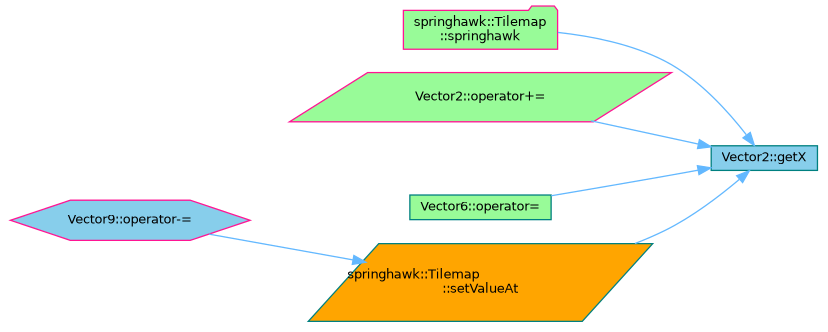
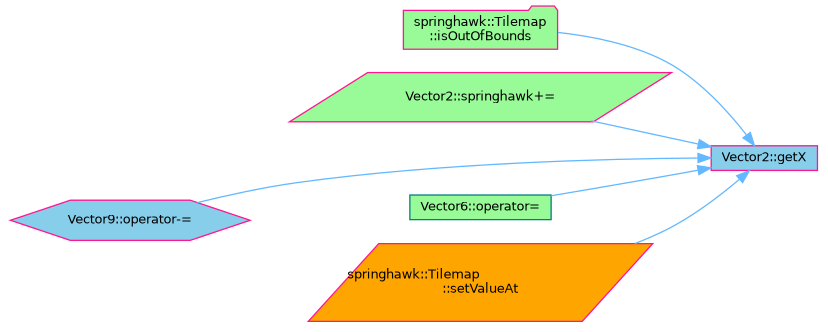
node "springhawk::Tilemap ::springhawk": label "springhawk::Tilemap ::springhawk" -> "springhawk::Tilemap ::isOutOfBounds"
node "Vector2::operator+=": label "Vector2::operator+=" -> "Vector2::springhawk+="
node "Vector2::getX": color teal -> deeppink
edge "Vector9::operator-=" -> "springhawk::Tilemap ::setValueAt": now "Vector9::operator-=" -> "Vector2::getX"
node "springhawk::Tilemap ::setValueAt": color teal -> deeppink
